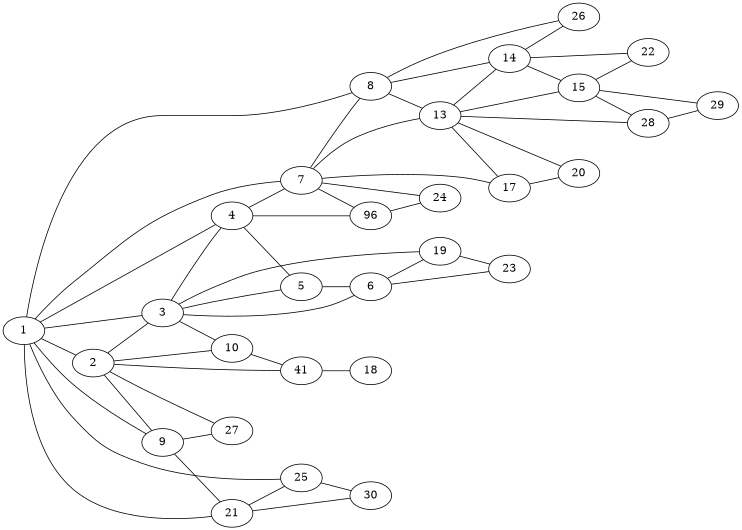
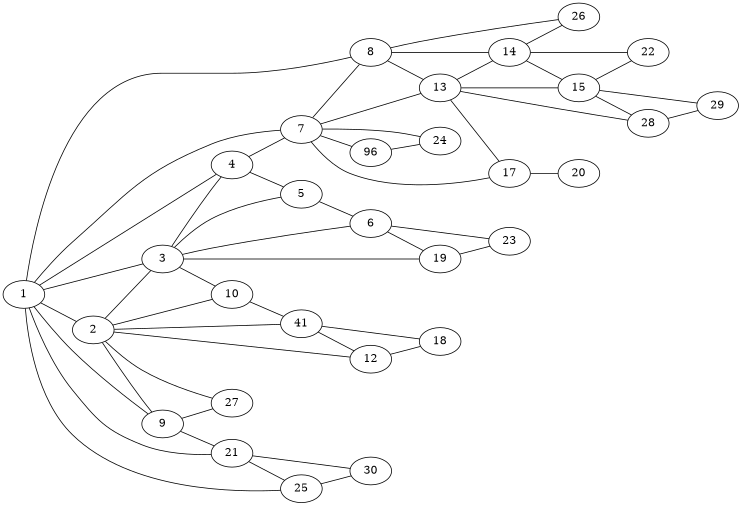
edge "13" -- "20": removed
edge "4" -- "96": removed
node "12": added
